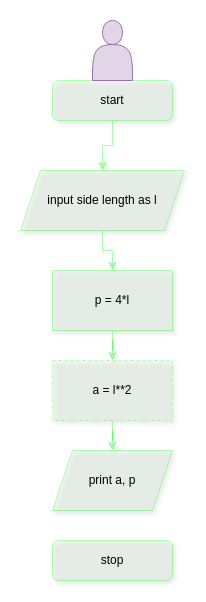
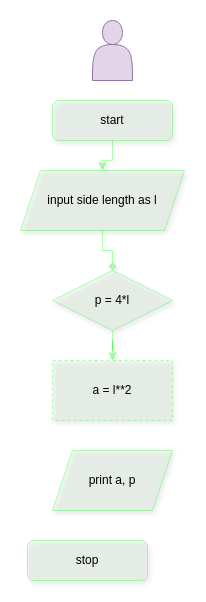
node "start": moved (113, 101) -> (113, 121)
edge "input side length as l" -> "p = 4*l": arrowhead classic -> diamond
node "p = 4*l": shape rectangle -> diamond
edge "a = l**2" -> "print a, p": removed
node "stop": moved (113, 561) -> (88, 561)
